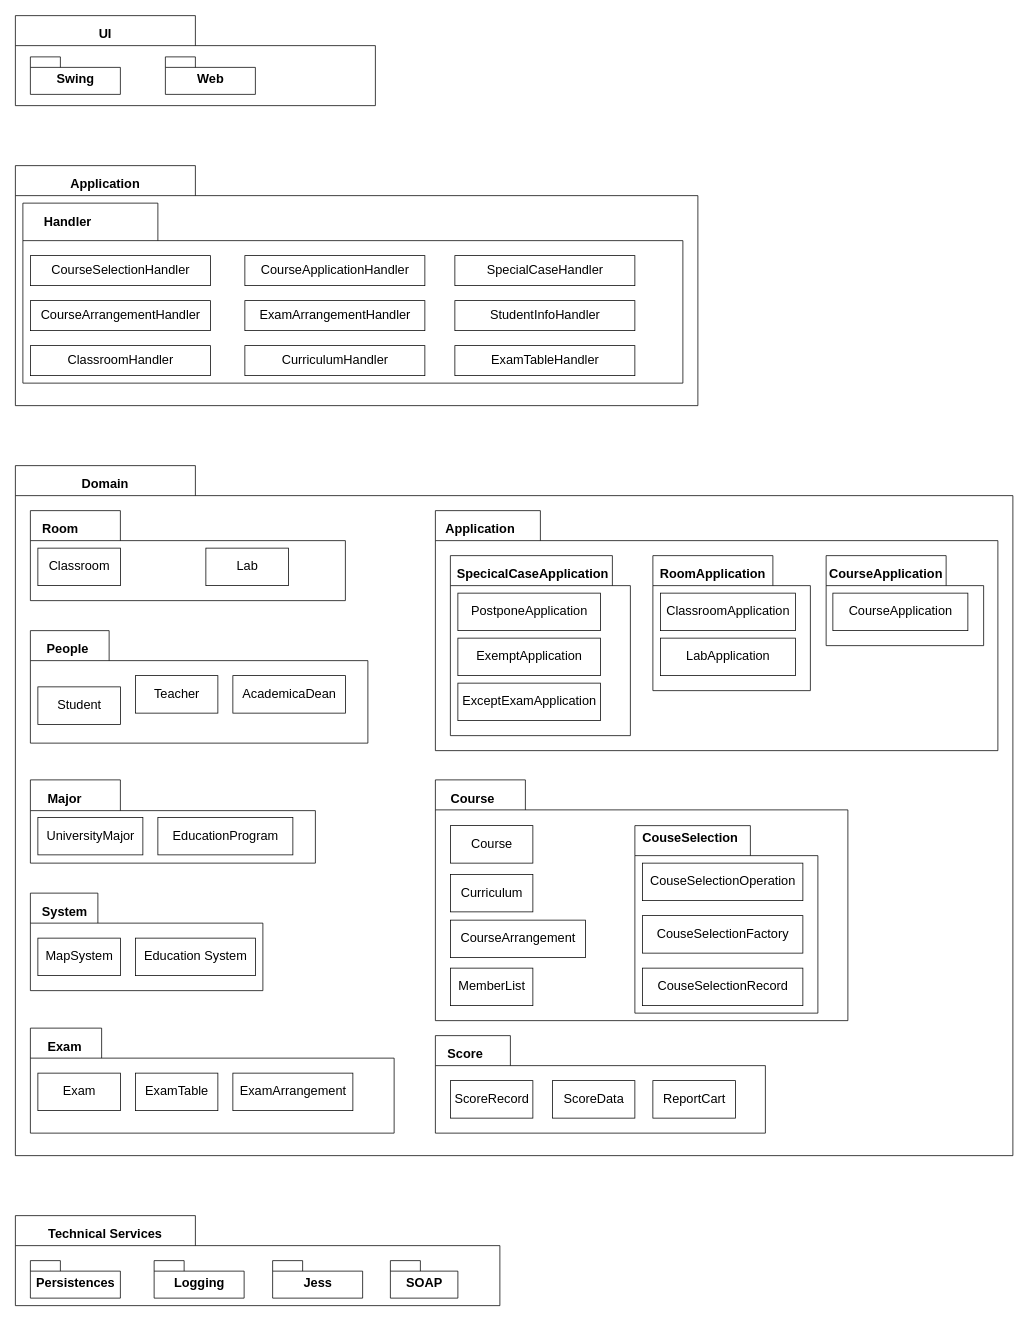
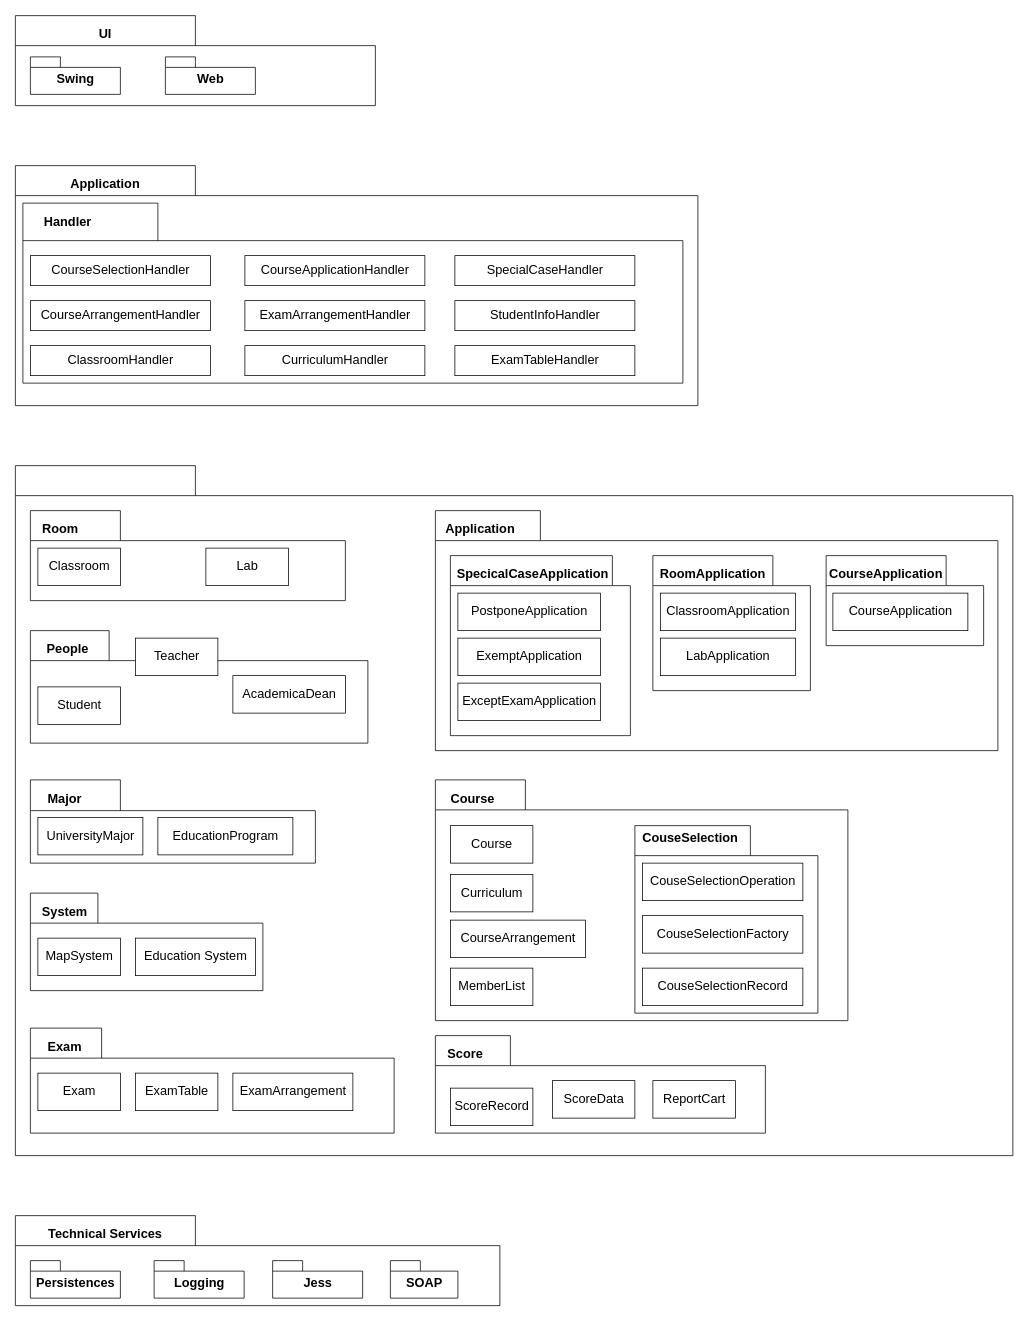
node "Domain": removed
node "Teacher": moved (177, 694) -> (177, 657)
node "ScoreRecord": moved (492, 1099) -> (492, 1107)
